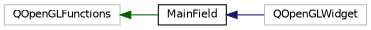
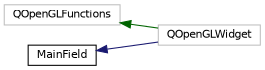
edge "MainField" -> "QOpenGLFunctions": now "QOpenGLWidget" -> "QOpenGLFunctions"
